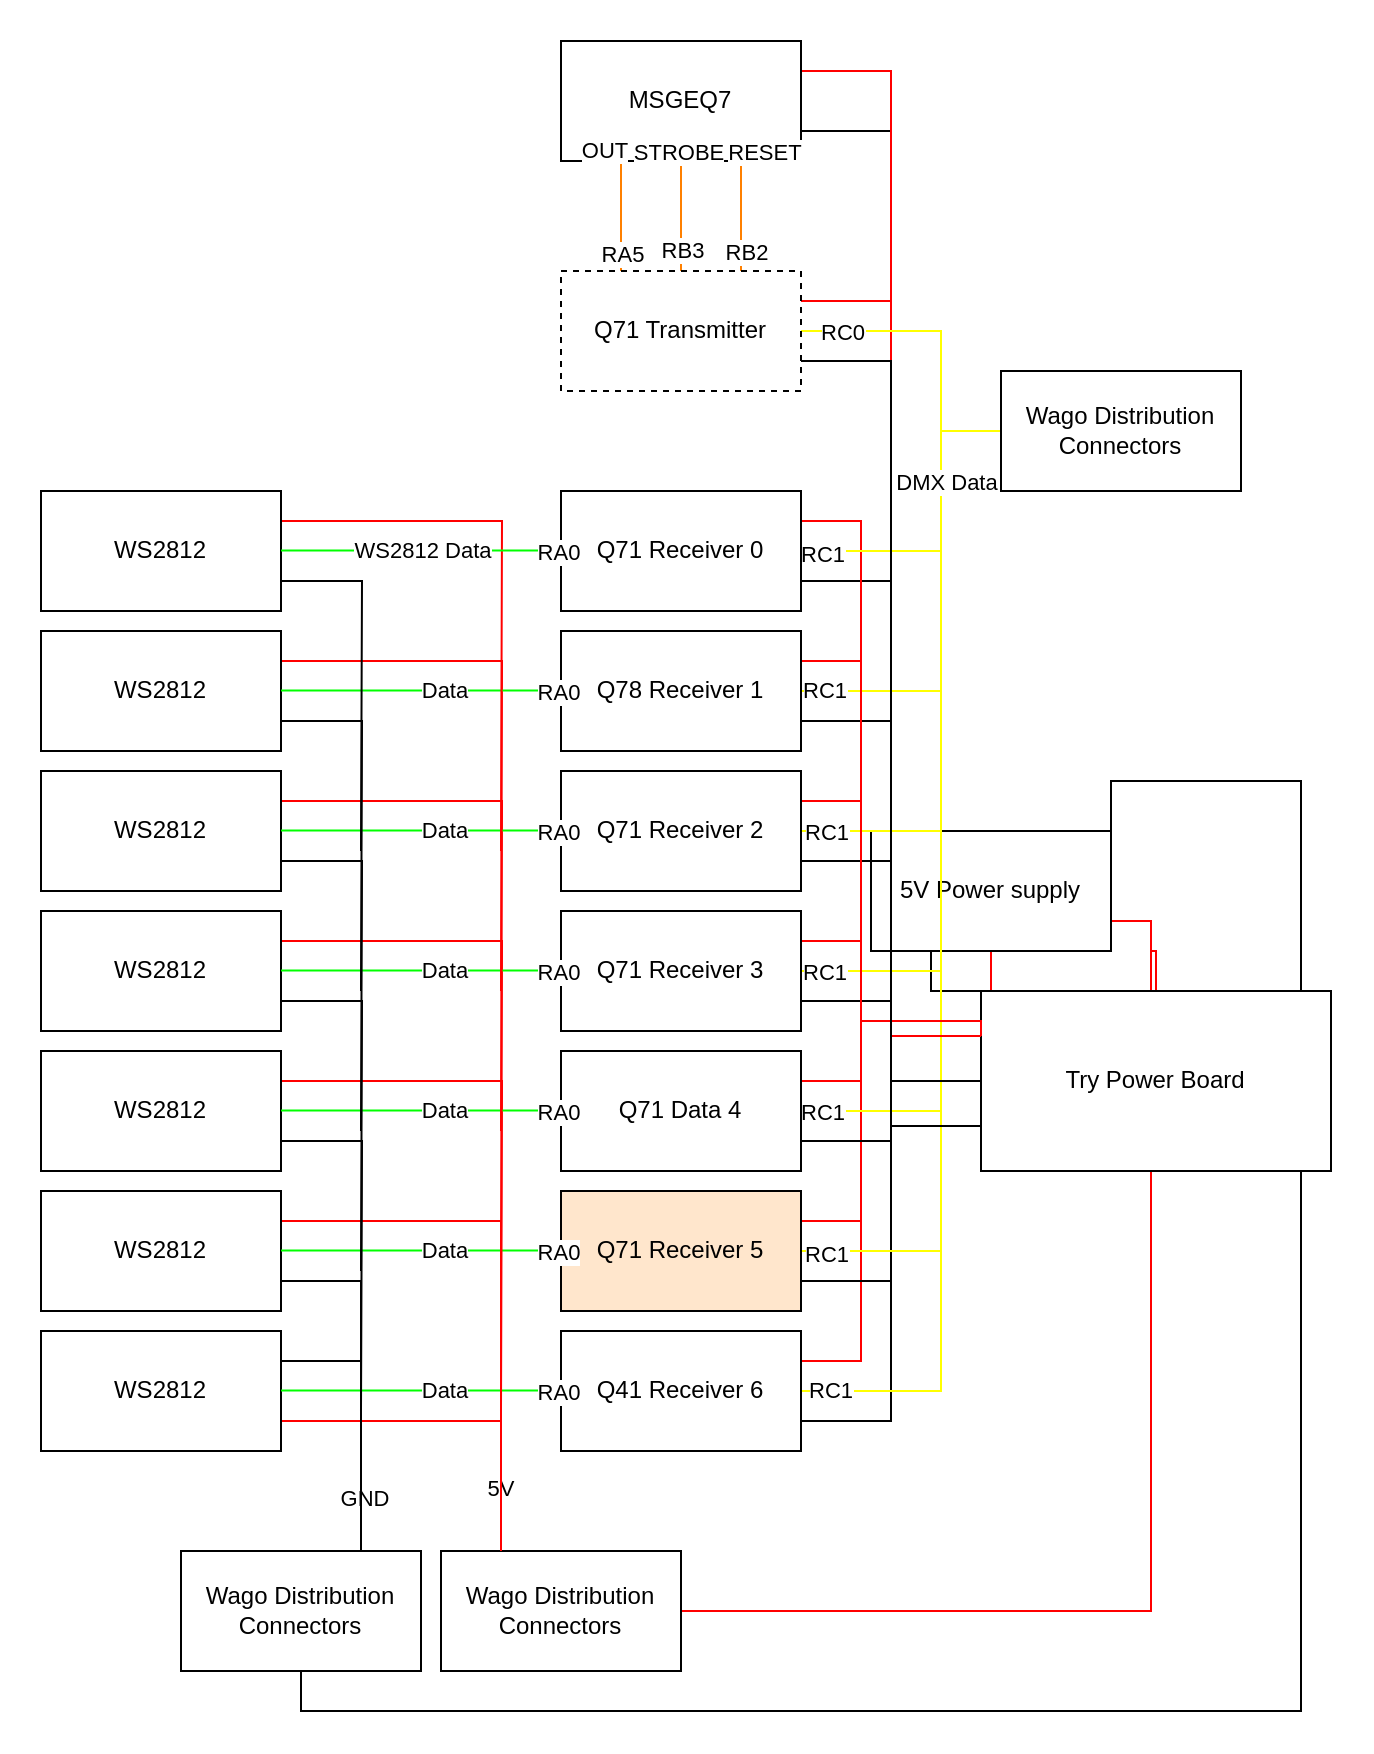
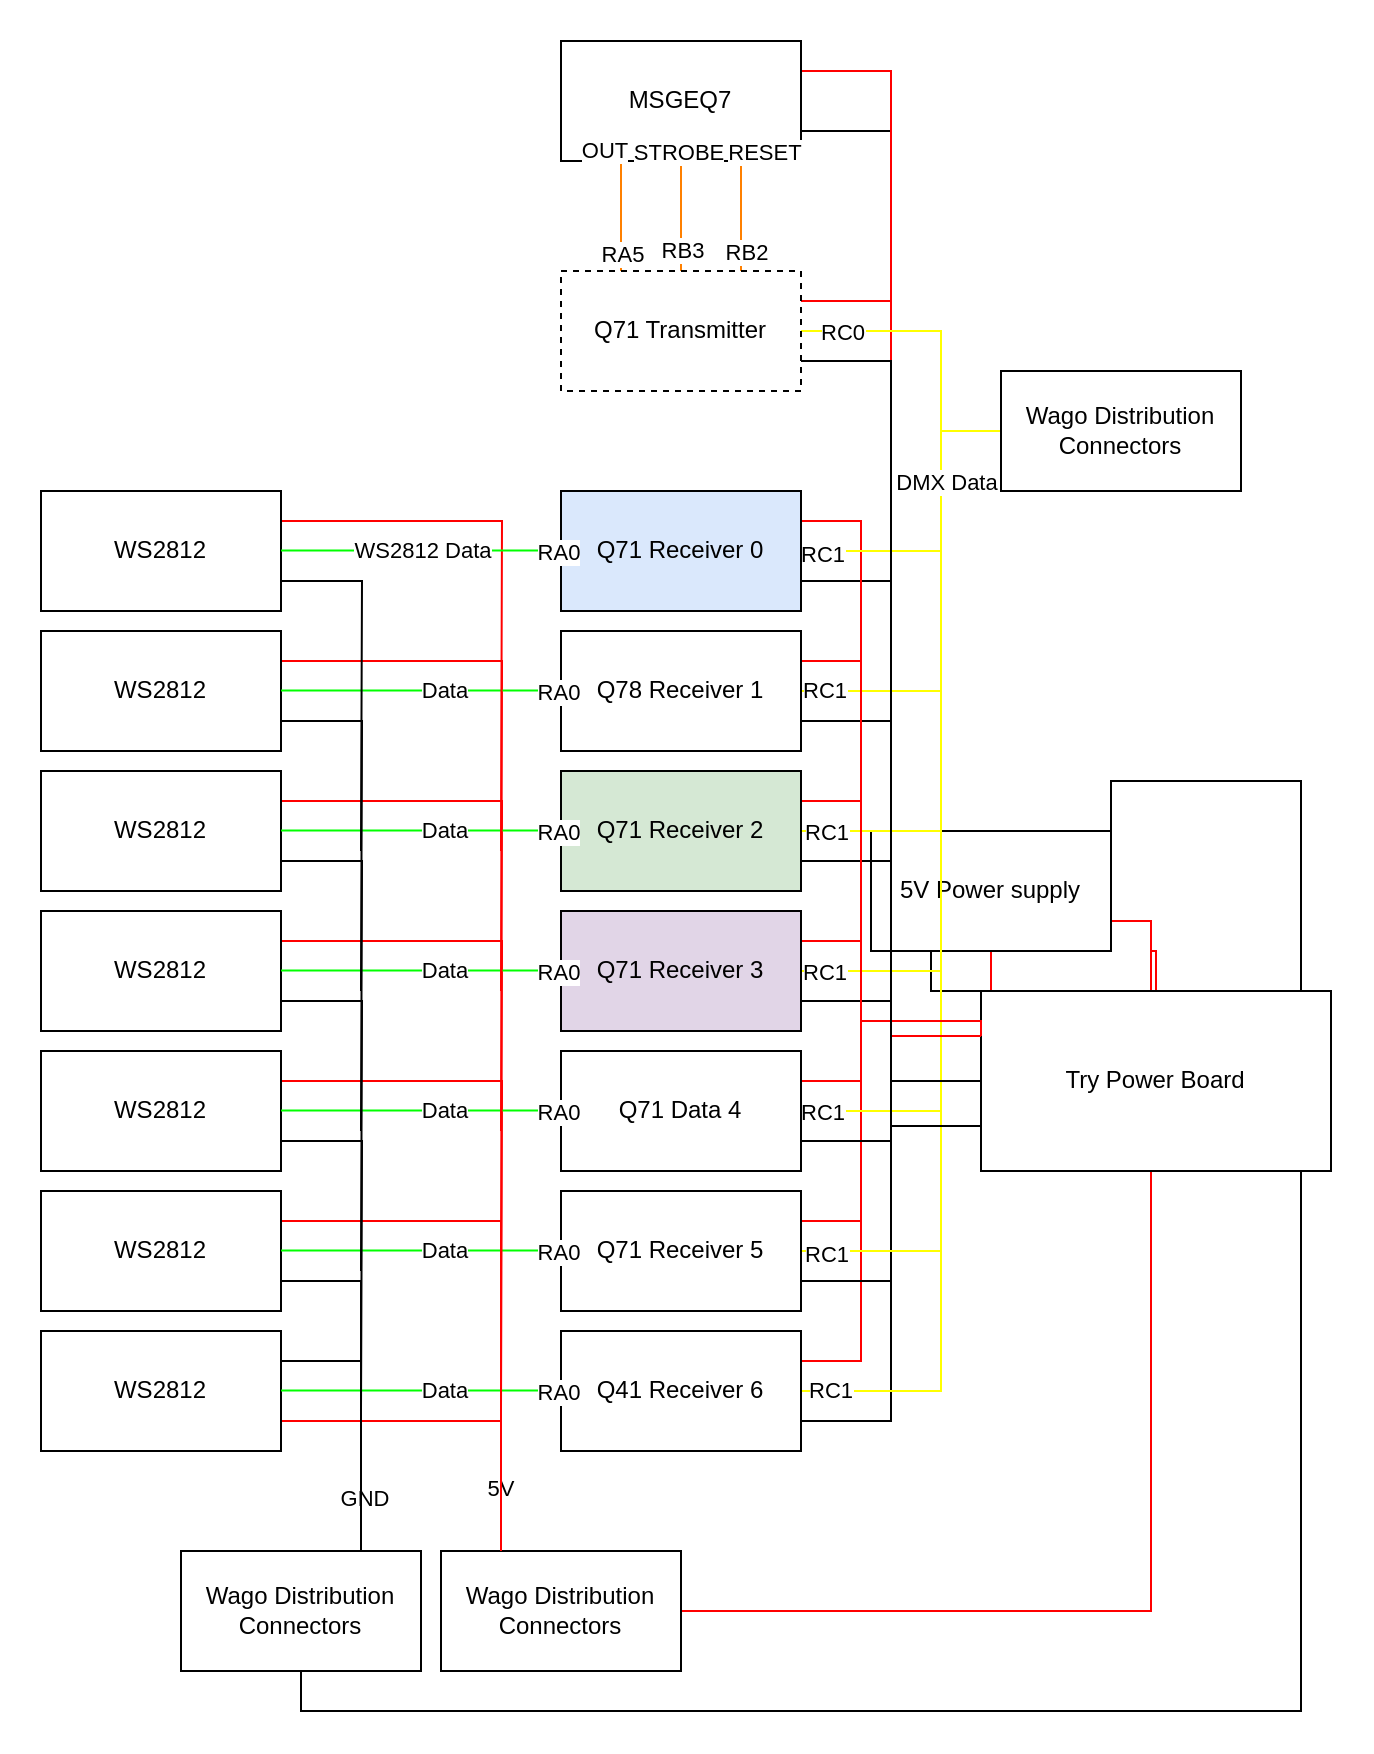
node "Q71 Receiver 0": fillcolor #ffffff -> #dae8fc
node "Q71 Receiver 2": fillcolor #ffffff -> #d5e8d4
node "Q71 Receiver 3": fillcolor #ffffff -> #e1d5e7
node "Q71 Receiver 5": fillcolor #ffe6cc -> #ffffff
